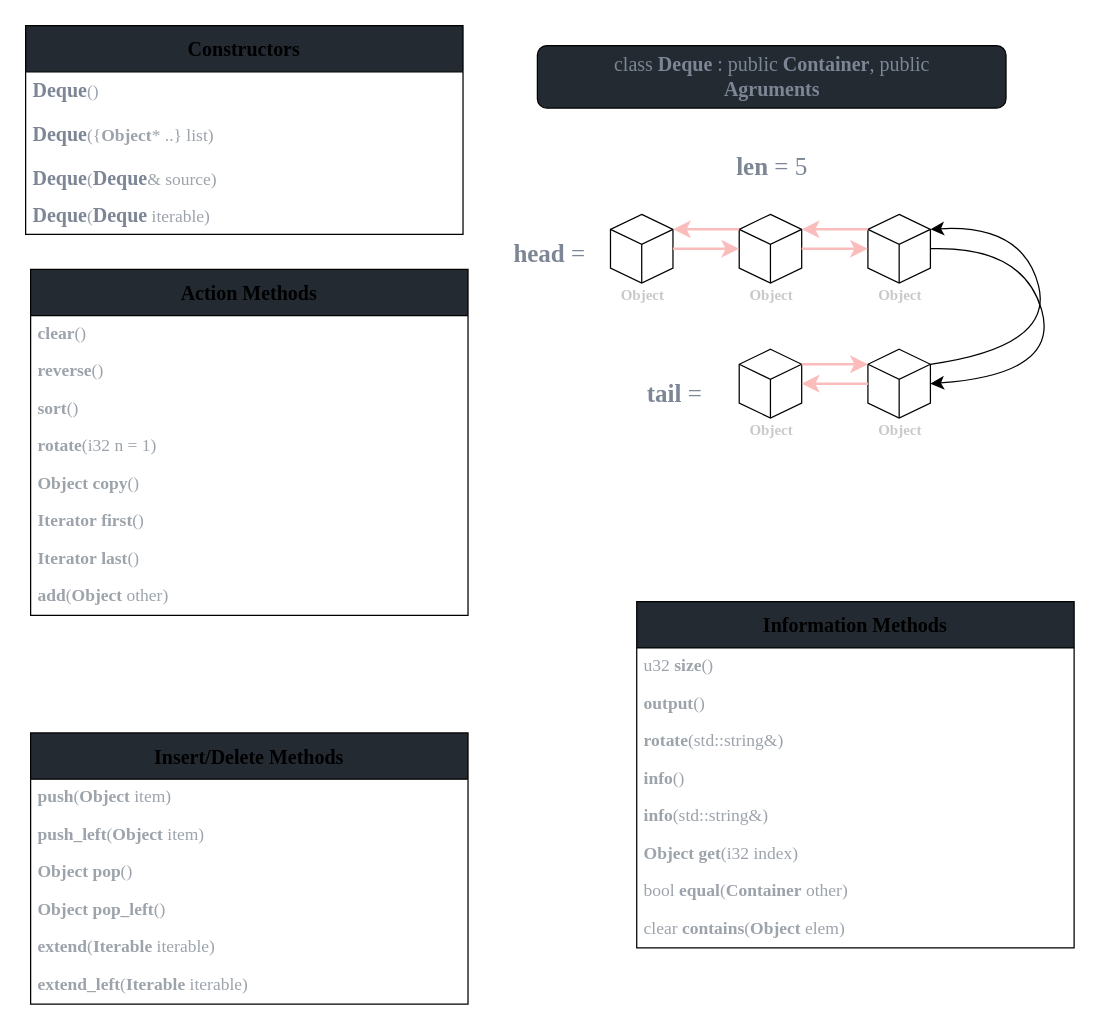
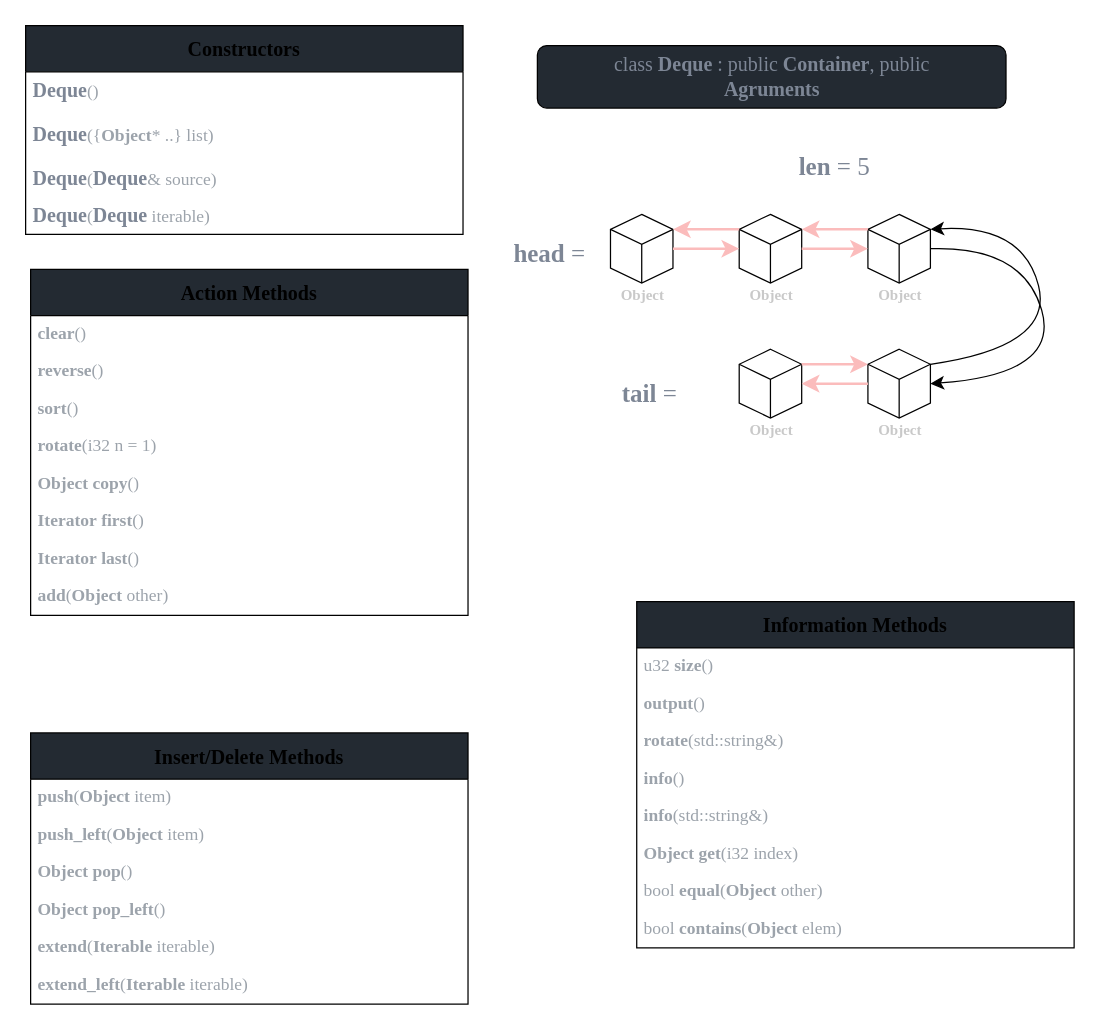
node "len = 5": moved (772, 166) -> (834, 166)
node "tail =": moved (674, 393) -> (649, 393)
node "bool equal(Container other)": label "bool equal(Container other)" -> "bool equal(Object other)"
node "clear contains(Object elem)": label "clear contains(Object elem)" -> "bool contains(Object elem)"
